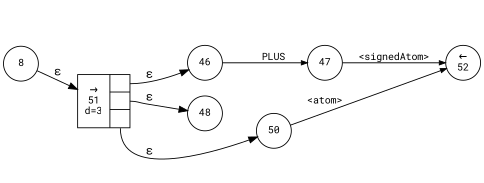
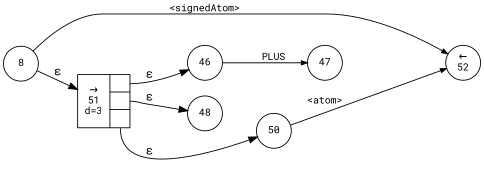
edge "47" -> "← 52": now "8" -> "← 52"
